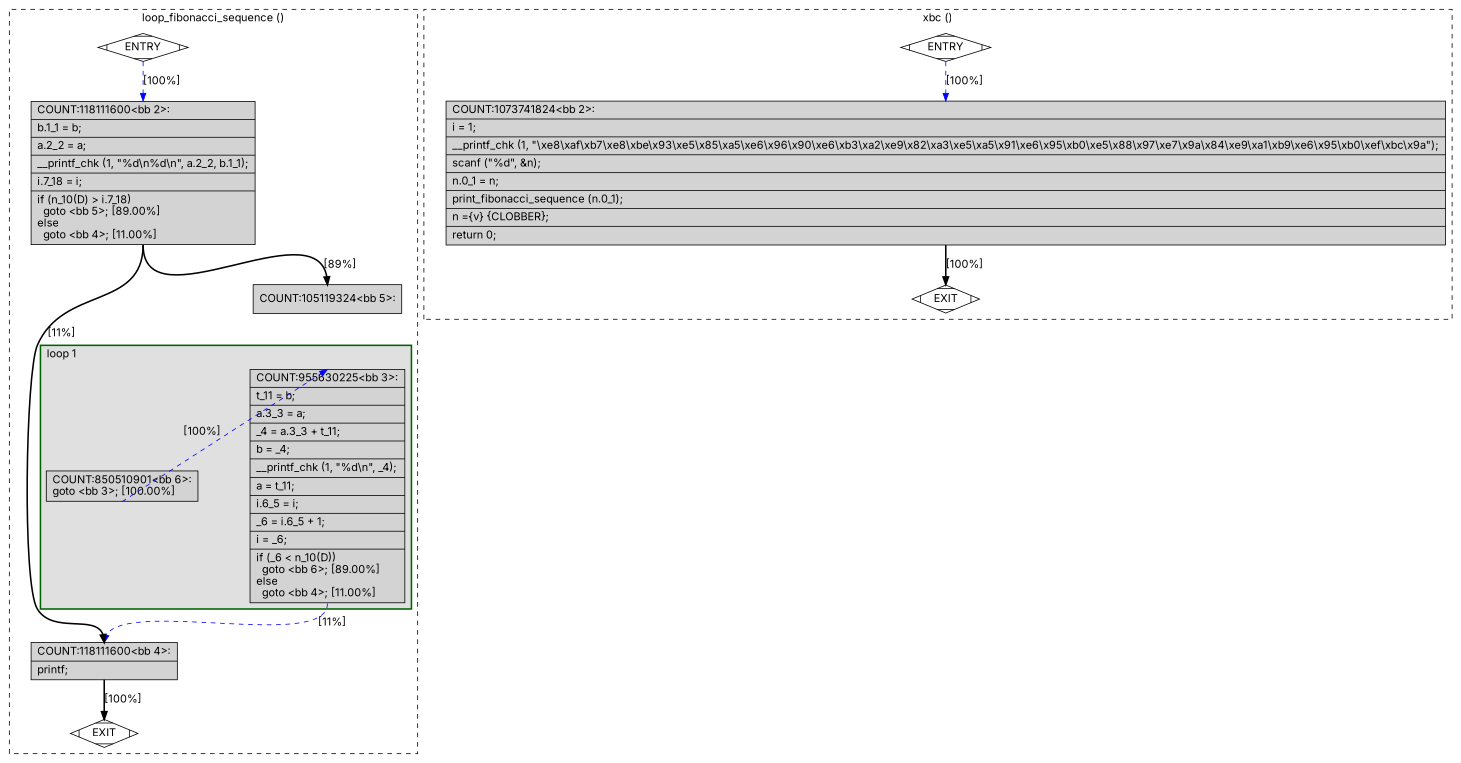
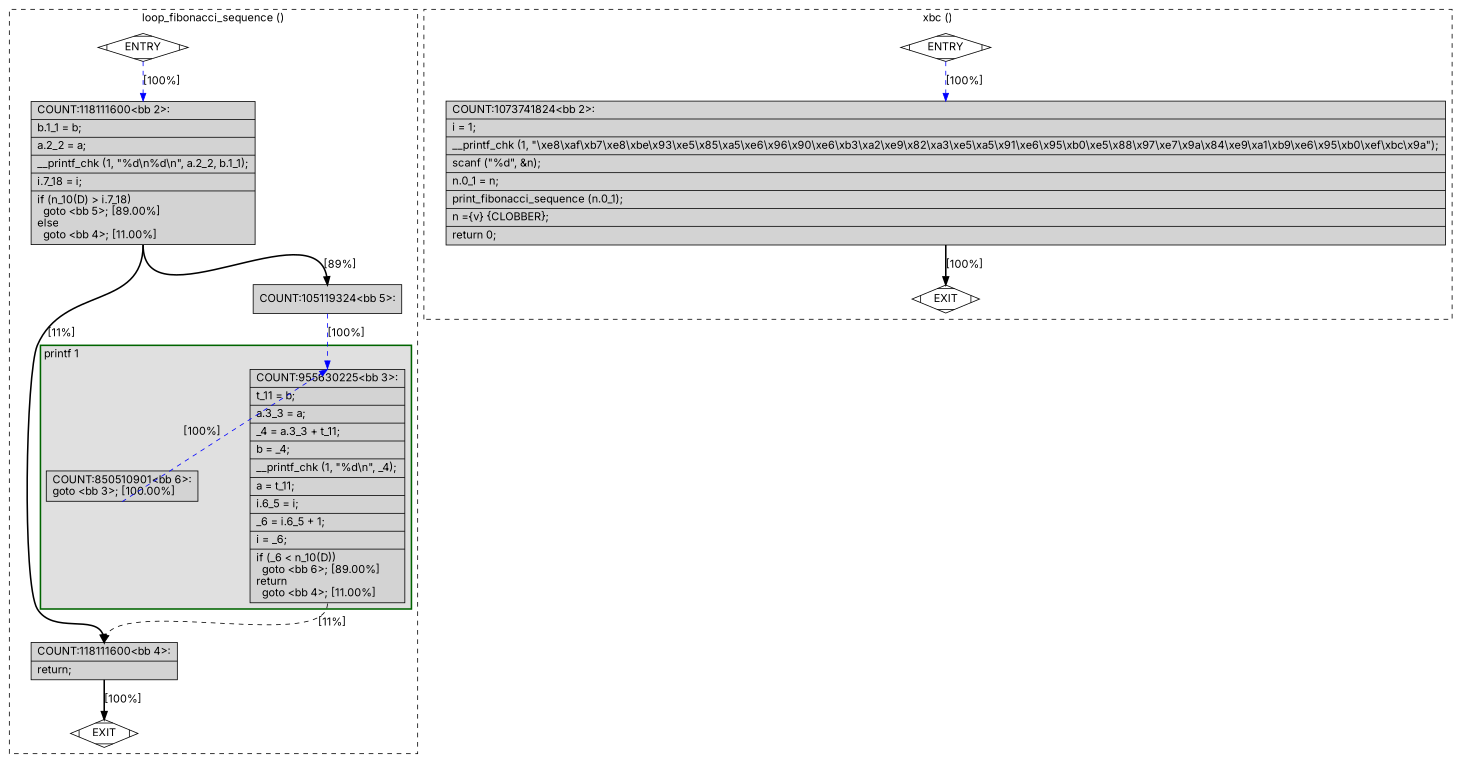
edge "COUNT:105119324<bb 5>:" -> "COUNT:955630225<bb 3>:": added, label "[100%]"
cluster "loop 1": label "loop 1" -> "printf 1"
node "COUNT:955630225<bb 3>:": text "else" -> "return"
edge "COUNT:955630225<bb 3>:" -> "COUNT:118111600<bb 4>:": color blue -> black
node "COUNT:118111600<bb 4>:": text "printf;" -> "return;"
